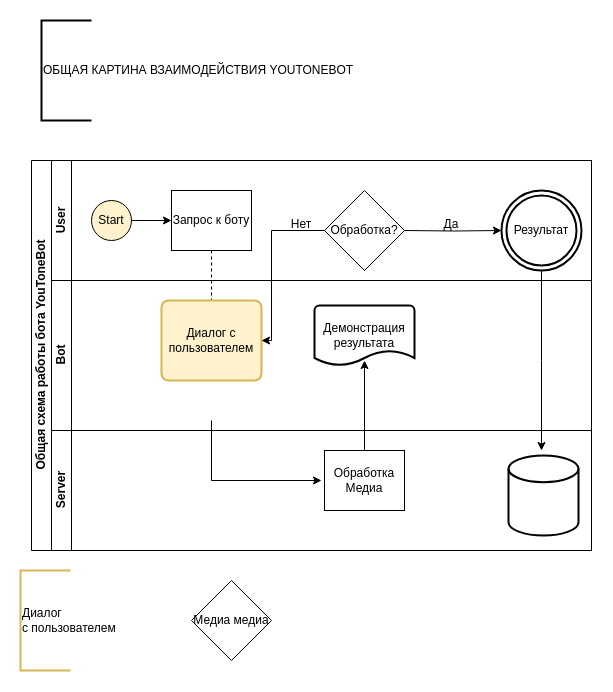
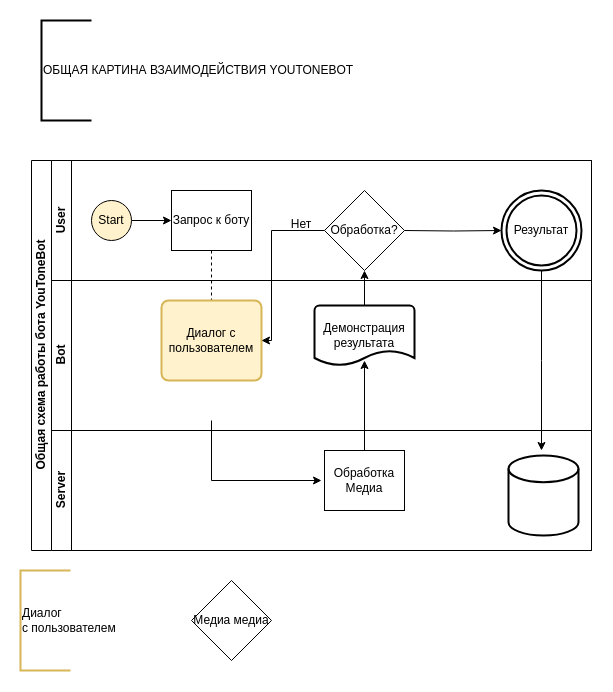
node "Да": removed
edge "Демонстрация результата" -> "Обработка?": added
